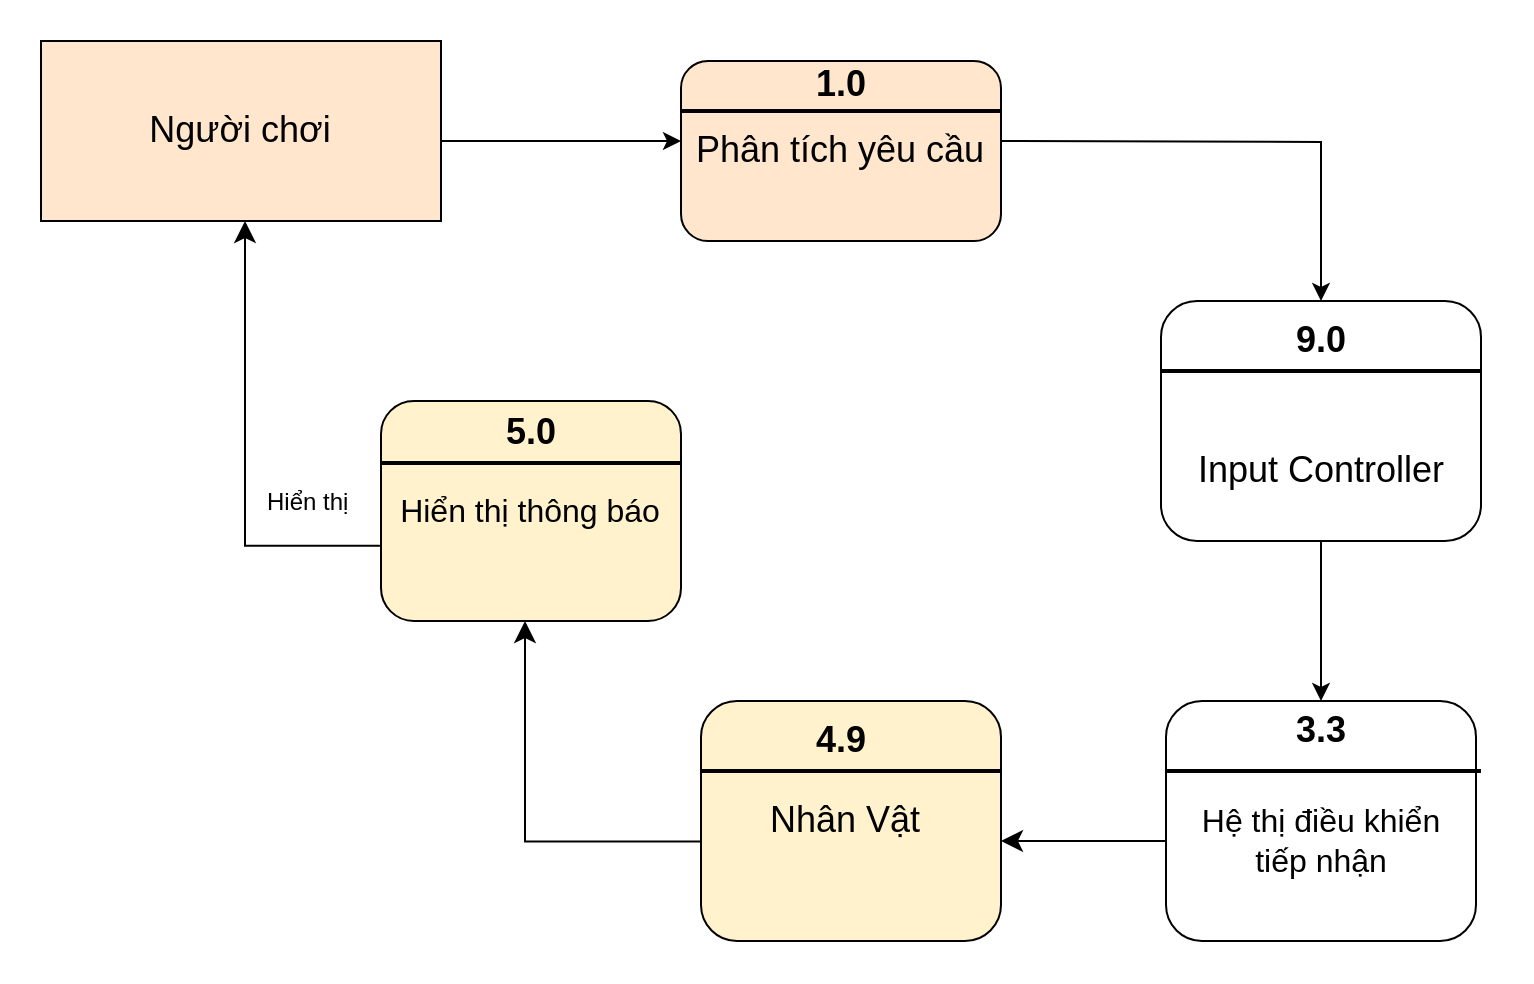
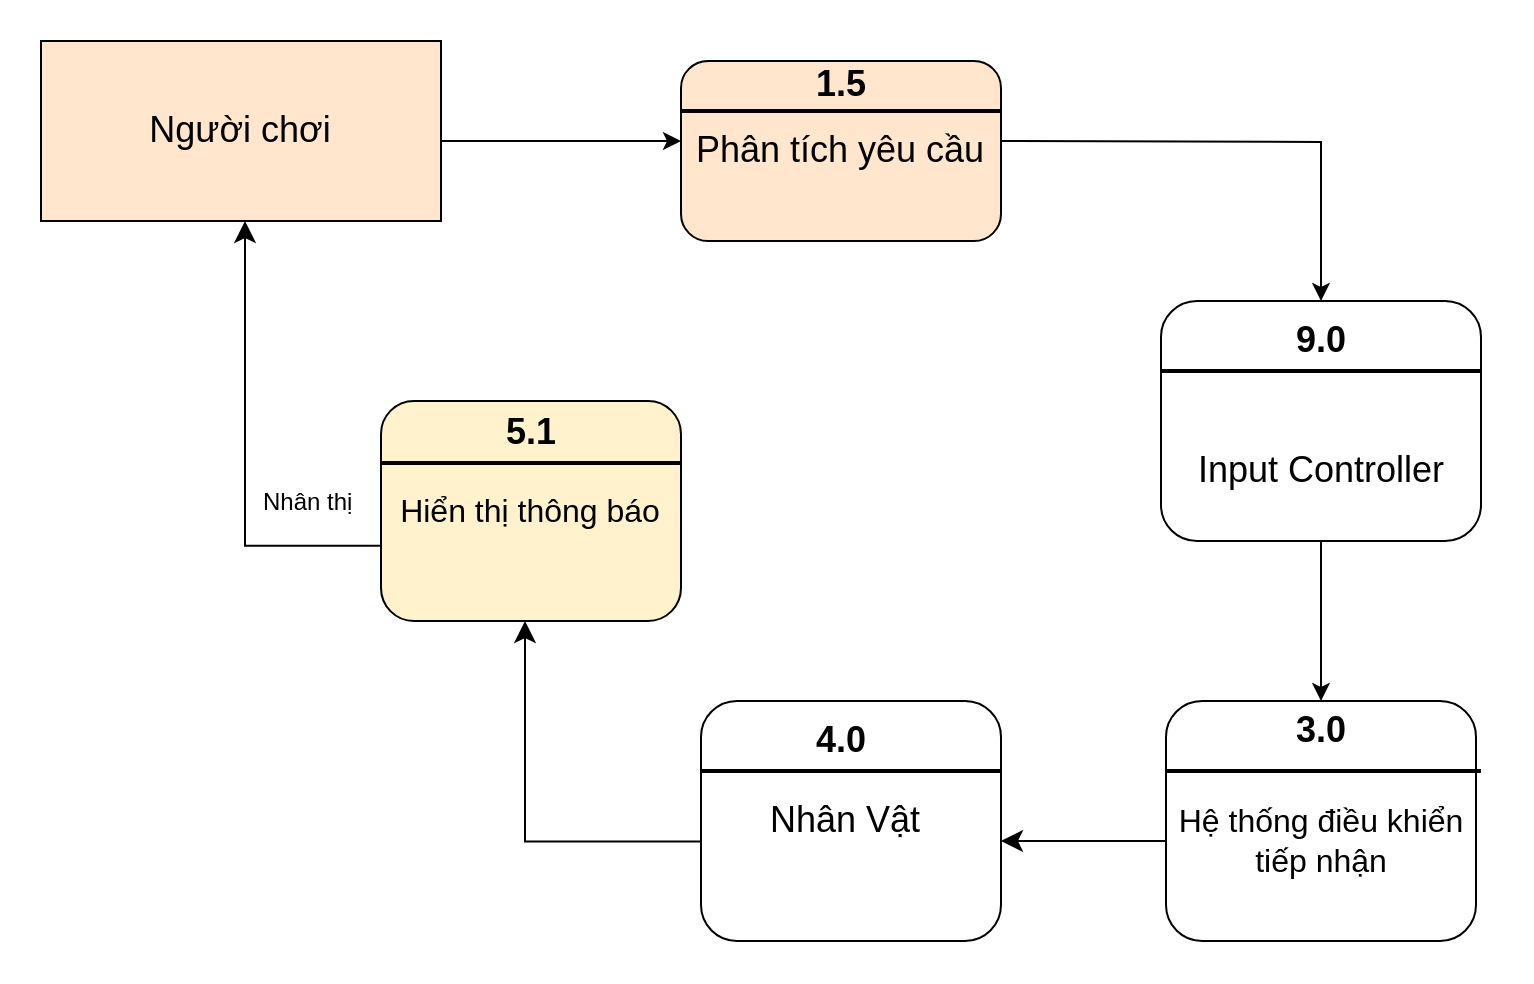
node "1.0": label "1.0" -> "1.5"
node "5.0": label "5.0" -> "5.1"
node "Hiển thị": label "Hiển thị" -> "Nhân thị"
node "3.3": label "3.3" -> "3.0"
node "4.9": label "4.9" -> "4.0"
node "Nhân Vật": fillcolor #fff2cc -> #ffffff
node "Hệ thị điều khiển tiếp nhận": label "Hệ thị điều khiển tiếp nhận" -> "Hệ thống điều khiển tiếp nhận"
